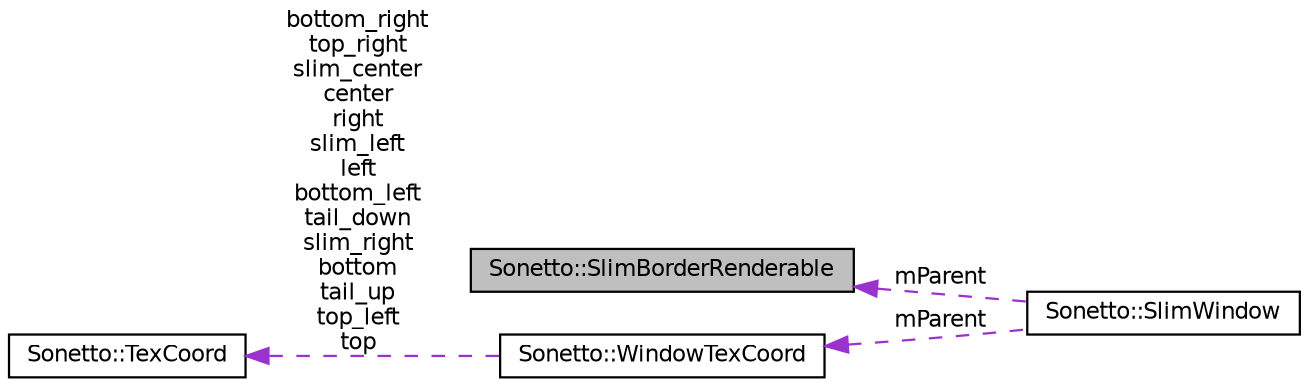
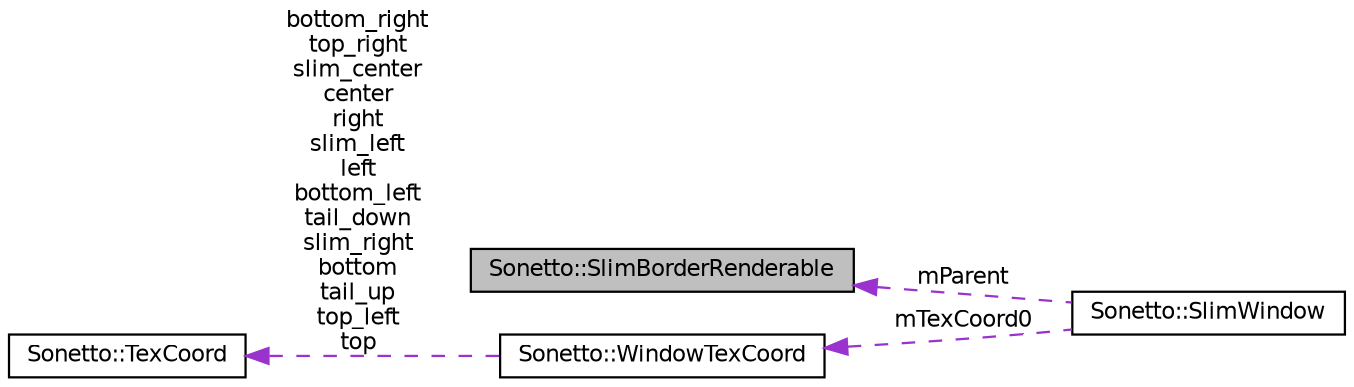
edge "Sonetto::SlimWindow" -> "Sonetto::WindowTexCoord": label "mParent" -> "mTexCoord0"
